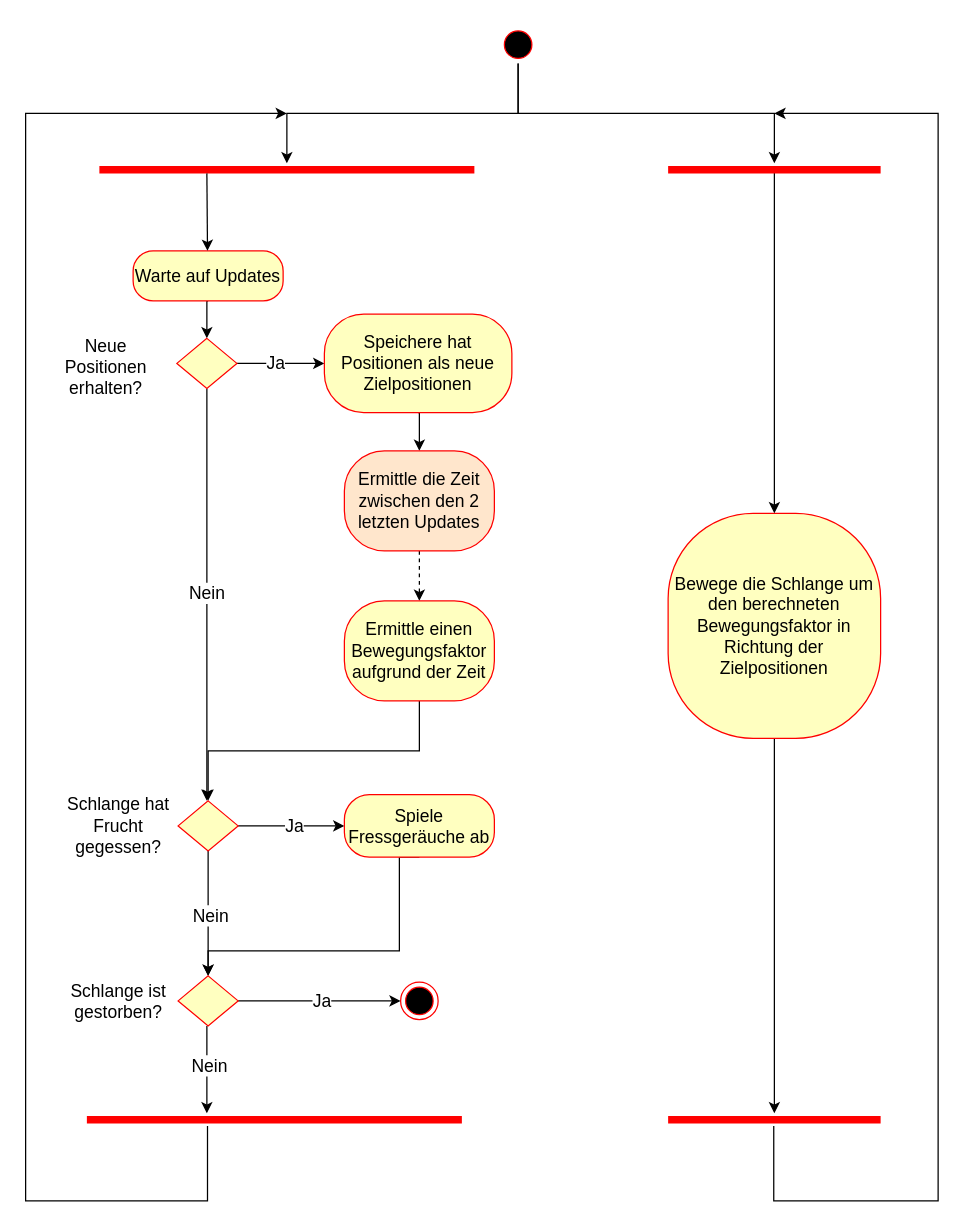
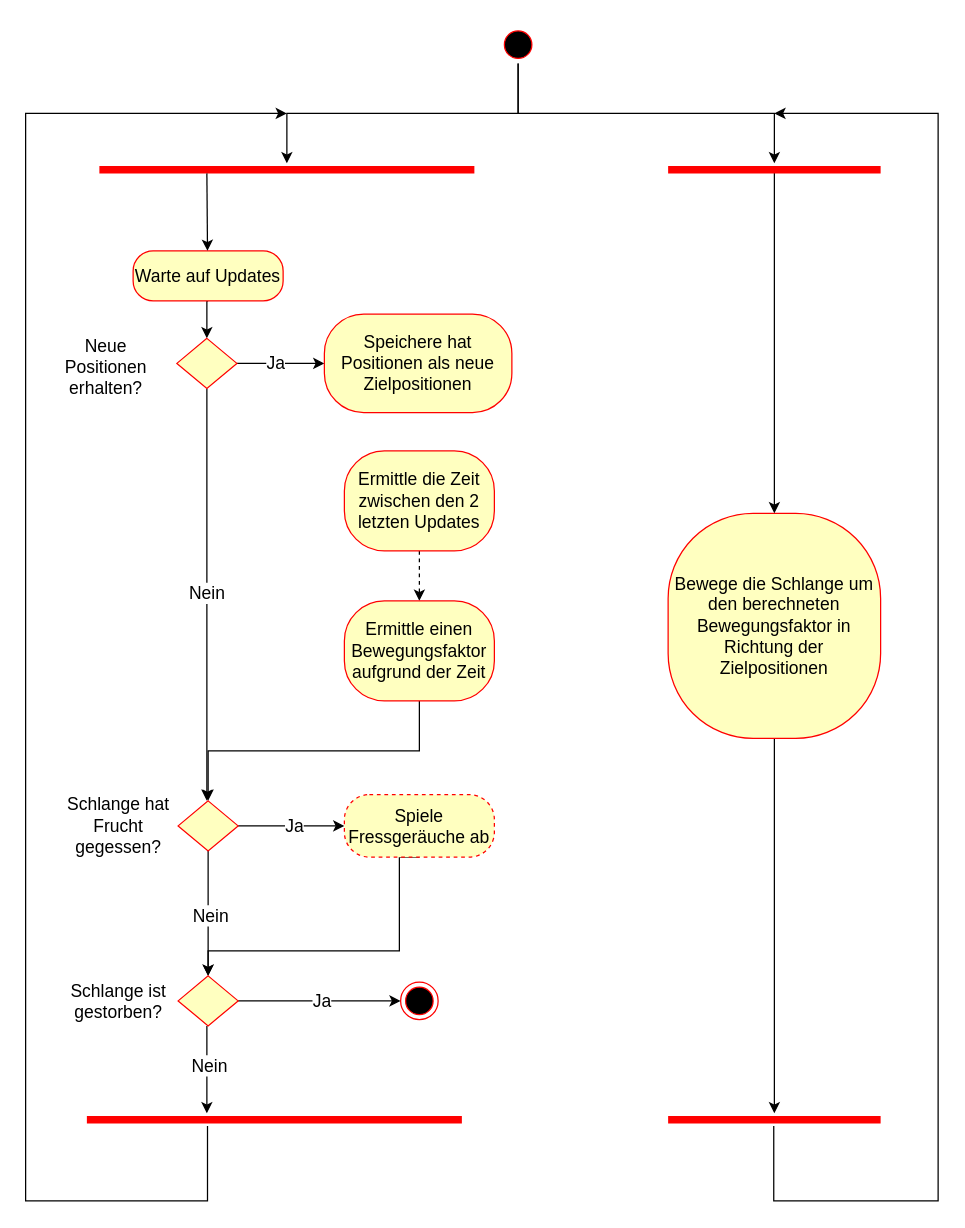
edge "Speichere hat Positionen als neue Zielpositionen" -> "Ermittle die Zeit zwischen den 2 letzten Updates": removed
node "Ermittle die Zeit zwischen den 2 letzten Updates": fillcolor #ffe6cc -> #ffffc0
node "Spiele Fressgeräuche ab": style solid -> dashed
